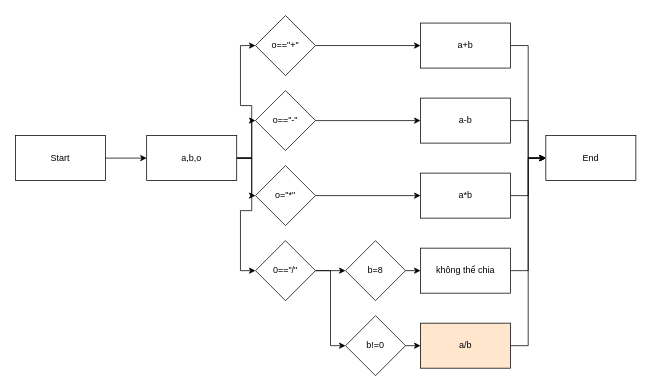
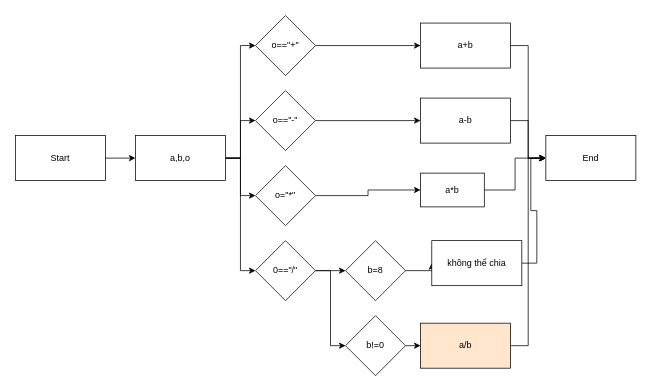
node "a,b,o": moved (192, 158) -> (180, 158)
node "a*b": size 90x45 -> 64x34
node "không thể chia": moved (465, 270) -> (477, 263)
